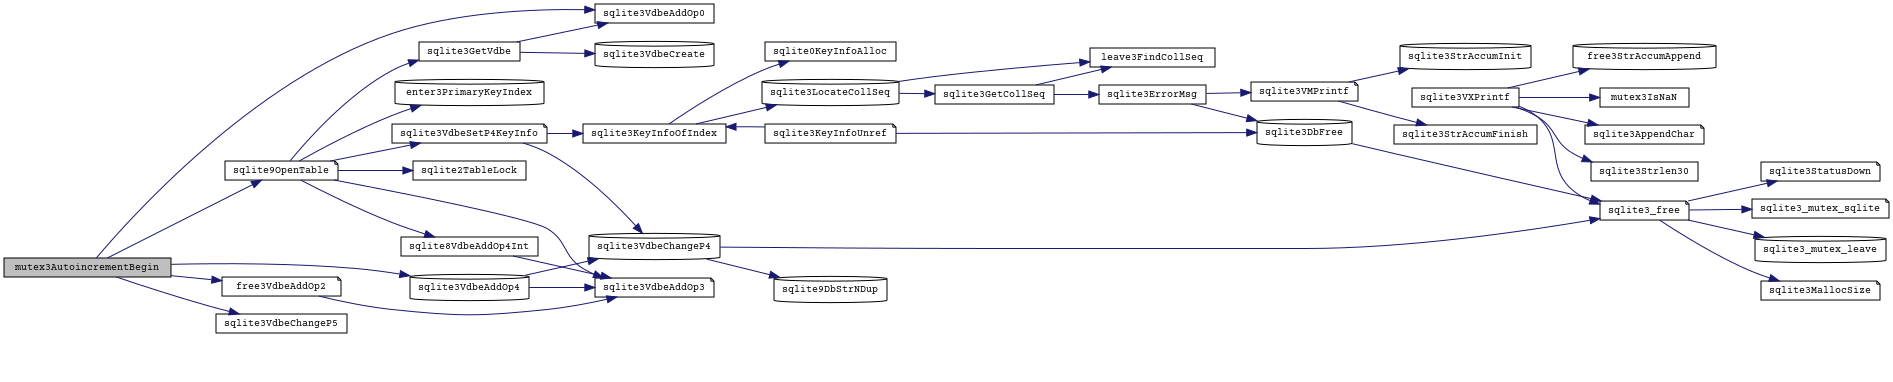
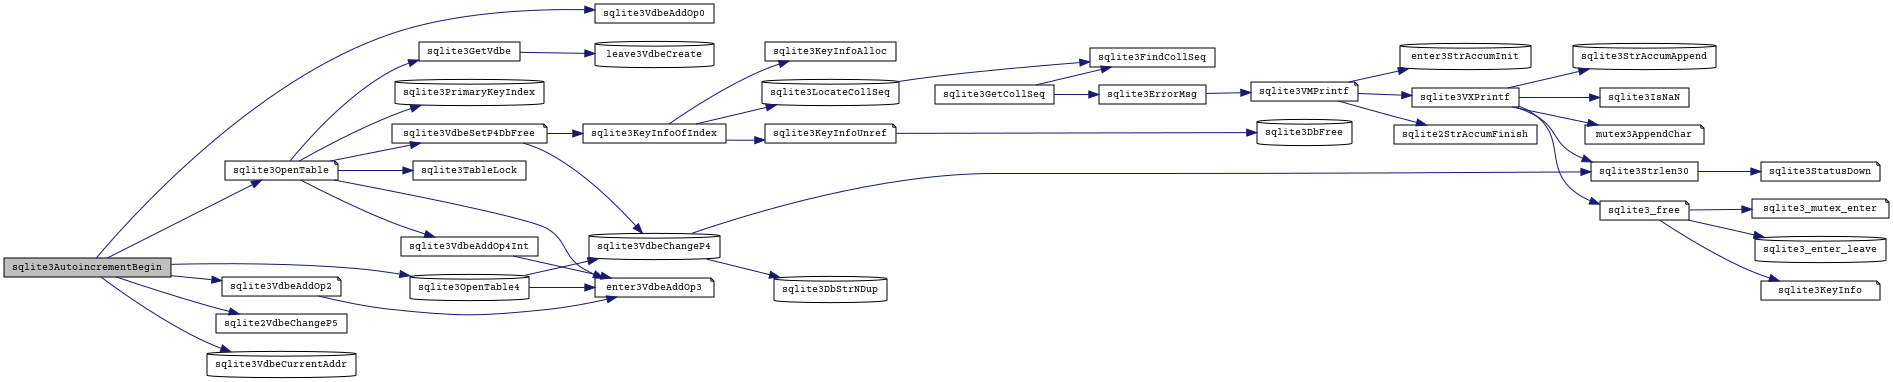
edge "sqlite3GetVdbe" -> "sqlite3VdbeAddOp0": removed
node "sqlite0KeyInfoAlloc": label "sqlite0KeyInfoAlloc" -> "sqlite3KeyInfoAlloc"
node "sqlite3VdbeCreate": label "sqlite3VdbeCreate" -> "leave3VdbeCreate"
node "sqlite3StrAccumInit": label "sqlite3StrAccumInit" -> "enter3StrAccumInit"
node "free3StrAccumAppend": label "free3StrAccumAppend" -> "sqlite3StrAccumAppend"
node "leave3FindCollSeq": label "leave3FindCollSeq" -> "sqlite3FindCollSeq"
node "enter3PrimaryKeyIndex": label "enter3PrimaryKeyIndex" -> "sqlite3PrimaryKeyIndex"
edge "sqlite3LocateCollSeq" -> "sqlite3GetCollSeq": removed
edge "sqlite3VMPrintf" -> "sqlite3VXPrintf": added
node "mutex3IsNaN": label "mutex3IsNaN" -> "sqlite3IsNaN"
edge "sqlite3ErrorMsg" -> "sqlite3DbFree": removed
edge "sqlite3KeyInfoUnref" -> "sqlite3KeyInfoOfIndex": reversed
node "sqlite3VdbeSetP4KeyInfo": label "sqlite3VdbeSetP4KeyInfo" -> "sqlite3VdbeSetP4DbFree"
node "sqlite3StrAccumFinish": label "sqlite3StrAccumFinish" -> "sqlite2StrAccumFinish"
node "sqlite3AppendChar": label "sqlite3AppendChar" -> "mutex3AppendChar"
node "sqlite9OpenTable": label "sqlite9OpenTable" -> "sqlite3OpenTable"
node "sqlite2TableLock": label "sqlite2TableLock" -> "sqlite3TableLock"
edge "sqlite3DbFree" -> "sqlite3_free": removed
edge "sqlite3_free" -> "sqlite3StatusDown": now "sqlite3Strlen30" -> "sqlite3StatusDown"
node "sqlite3_mutex_sqlite": label "sqlite3_mutex_sqlite" -> "sqlite3_mutex_enter"
node "sqlite8VdbeAddOp4Int": label "sqlite8VdbeAddOp4Int" -> "sqlite3VdbeAddOp4Int"
edge "sqlite3VdbeChangeP4" -> "sqlite3_free": now "sqlite3VdbeChangeP4" -> "sqlite3Strlen30"
node "sqlite3_mutex_leave": label "sqlite3_mutex_leave" -> "sqlite3_enter_leave"
node "mutex3AutoincrementBegin": label "mutex3AutoincrementBegin" -> "sqlite3AutoincrementBegin"
node "free3VdbeAddOp2": label "free3VdbeAddOp2" -> "sqlite3VdbeAddOp2"
node "sqlite3VdbeAddOp4": label "sqlite3VdbeAddOp4" -> "sqlite3OpenTable4"
node "sqlite3VdbeAddOp3": label "sqlite3VdbeAddOp3" -> "enter3VdbeAddOp3"
node "sqlite9DbStrNDup": label "sqlite9DbStrNDup" -> "sqlite3DbStrNDup"
node "sqlite3MallocSize": label "sqlite3MallocSize" -> "sqlite3KeyInfo"
node "sqlite3VdbeChangeP5": label "sqlite3VdbeChangeP5" -> "sqlite2VdbeChangeP5"
node "sqlite3VdbeCurrentAddr": added
